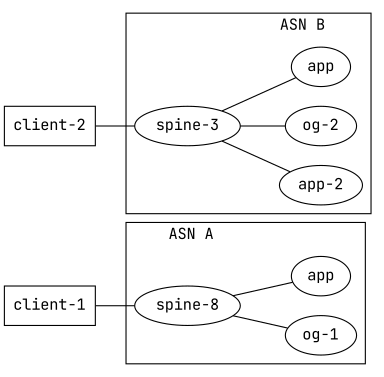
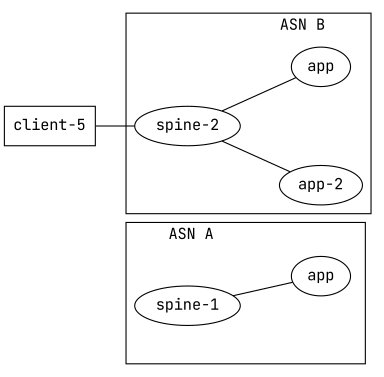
node "client-2": label "client-2" -> "client-5"
node "spine-3": label "spine-3" -> "spine-2"
node "og-2": removed
node "client-1": removed
node "spine-8": label "spine-8" -> "spine-1"
node "og-1": removed
